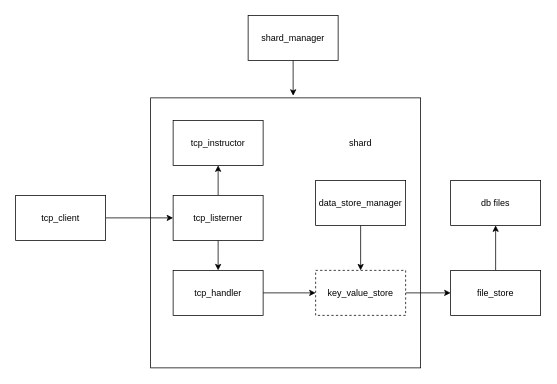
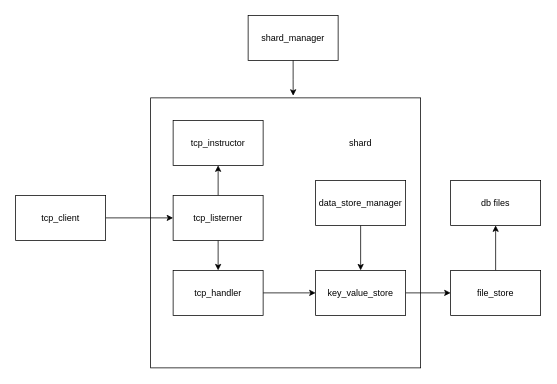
node "key_value_store": style dashed -> solid
